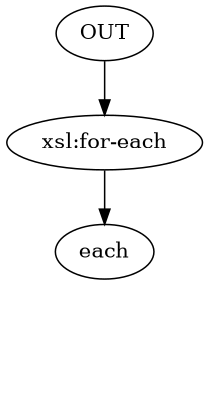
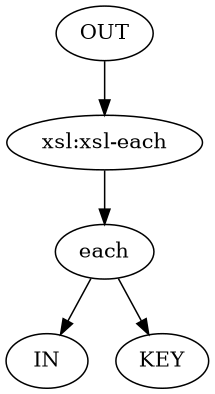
node "xsl:for-each": label "xsl:for-each" -> "xsl:xsl-each"
node "IN": added
node "KEY": added
